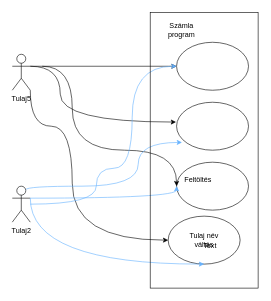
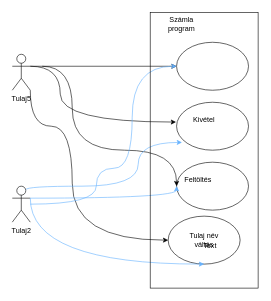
node "Számla program": moved (182, 30) -> (182, 24)
node "Kivétel": added
